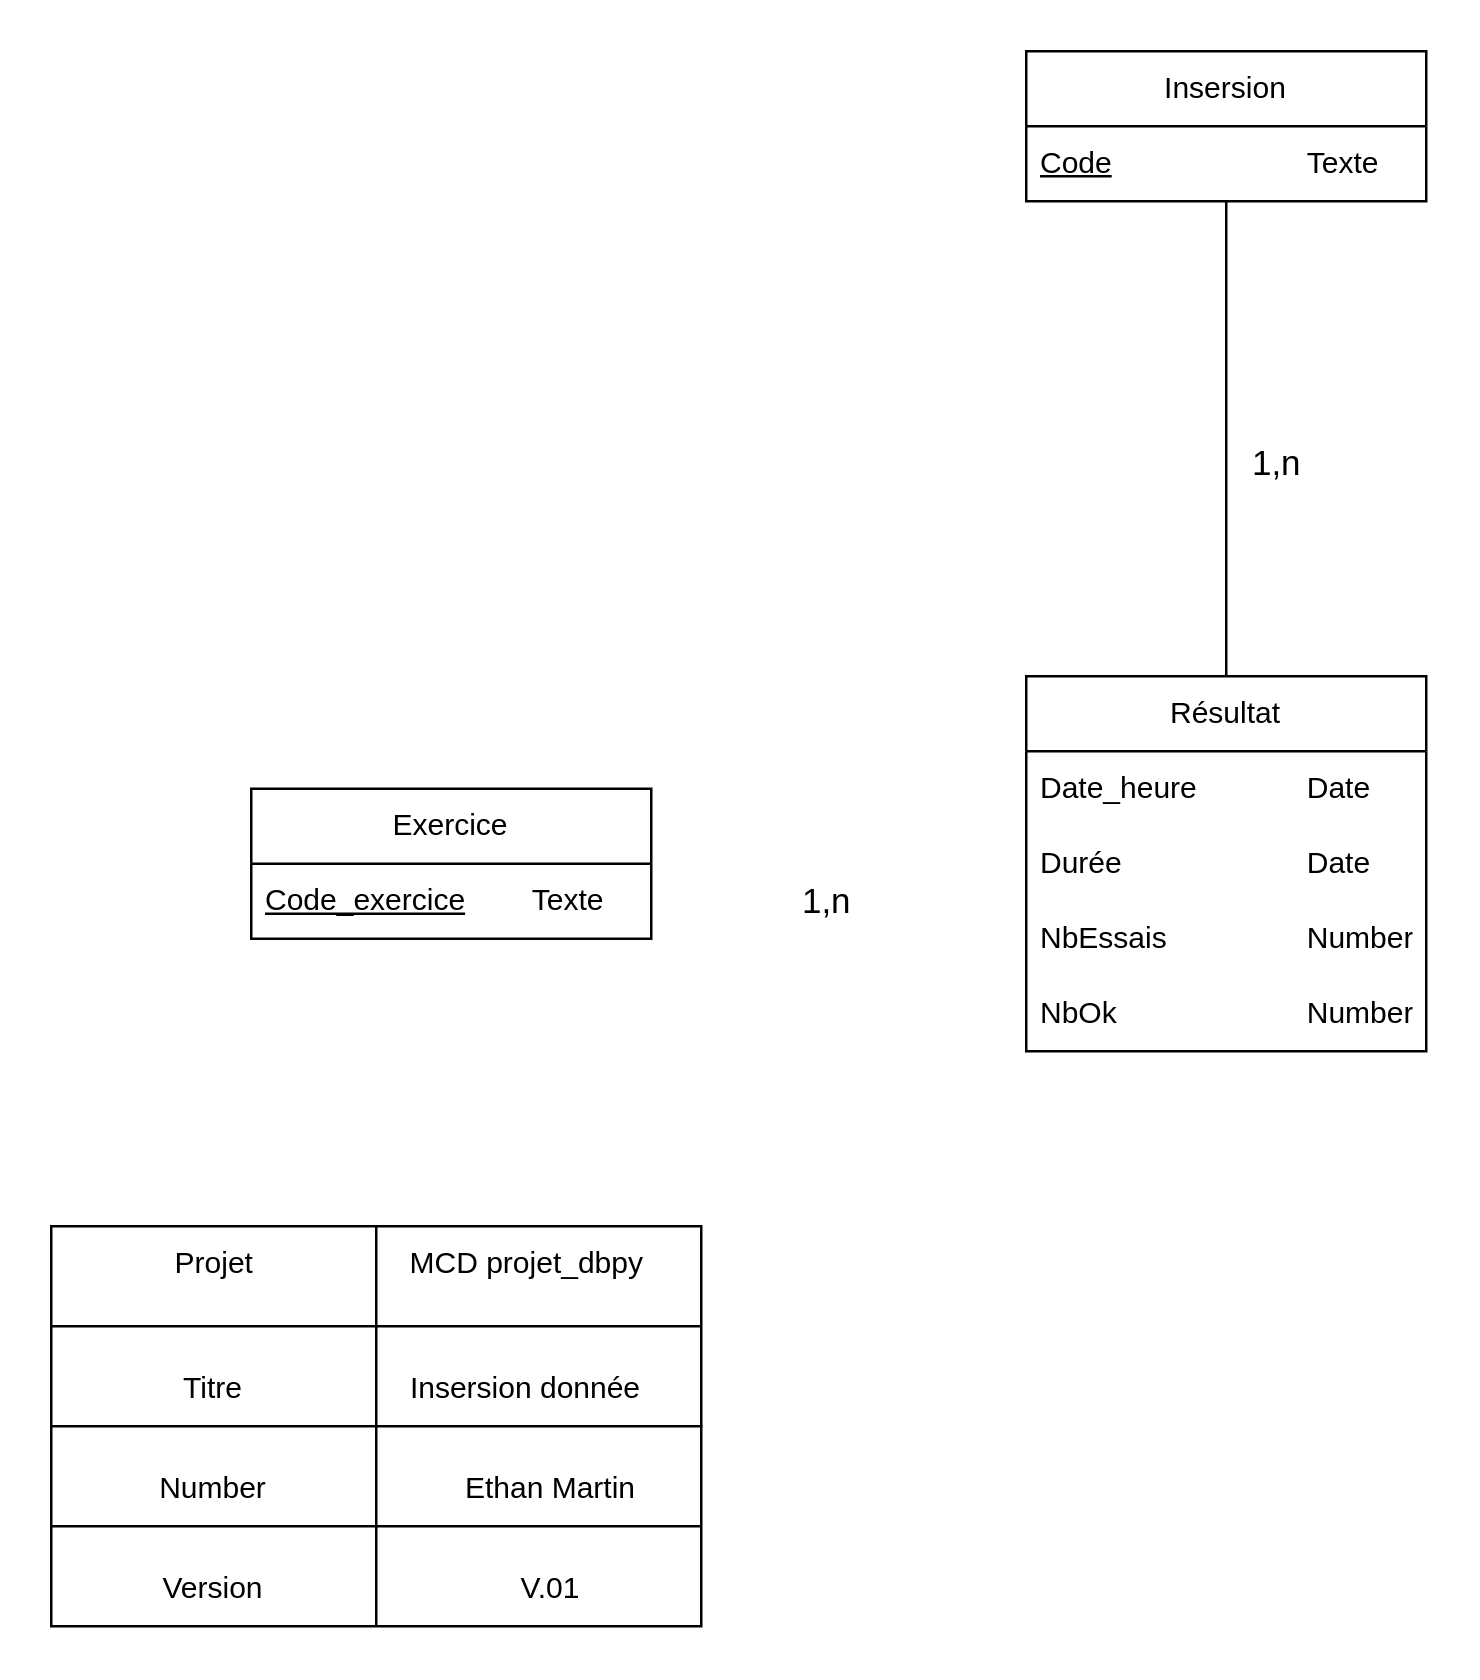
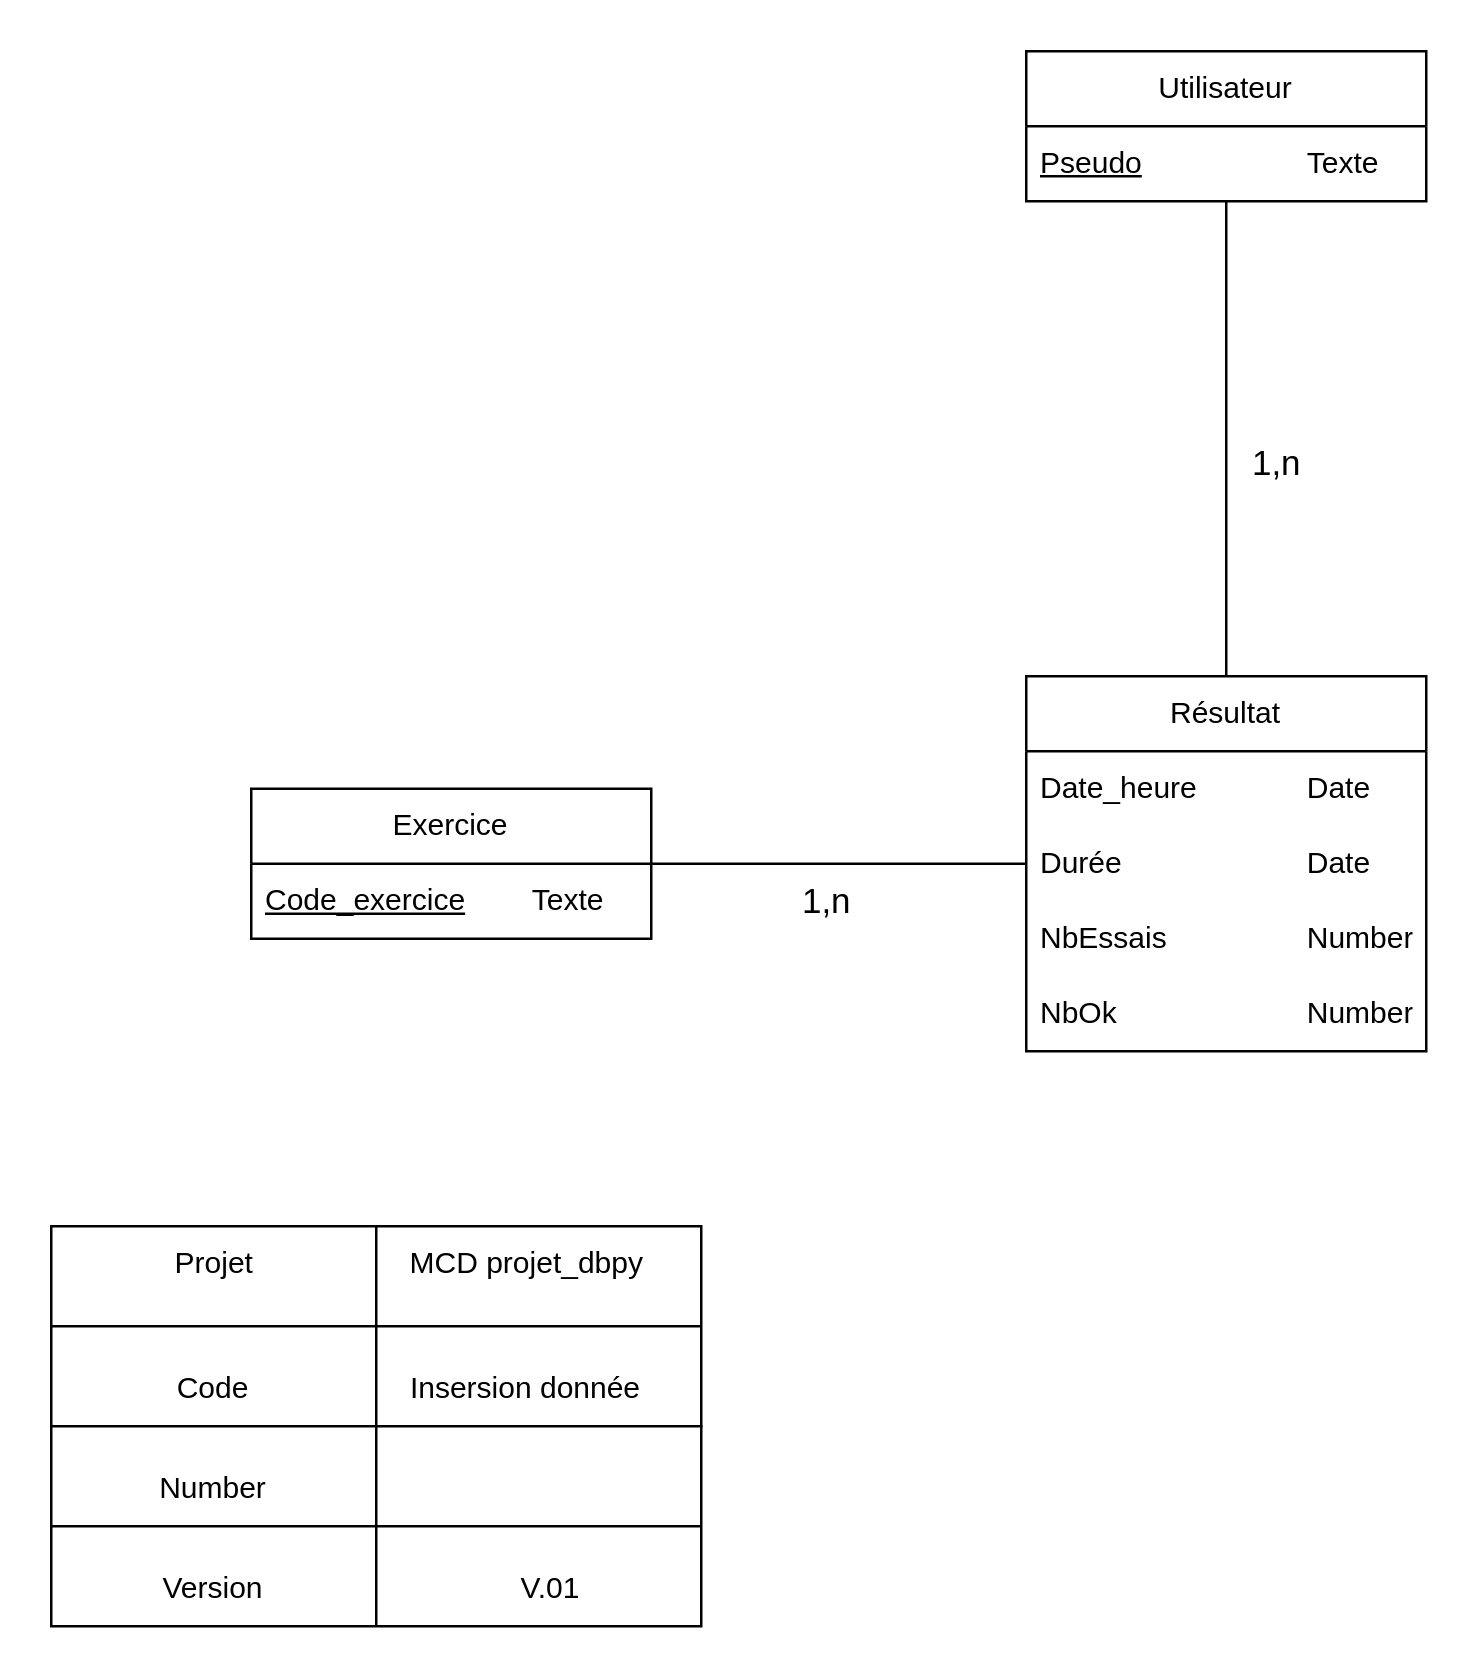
node "Insersion": label "Insersion" -> "Utilisateur"
node "Code Texte": label "Code Texte" -> "Pseudo Texte"
edge "Exercice" -- "Durée Date": added
node "Titre": label "Titre" -> "Code"
node "Ethan Martin": removed
